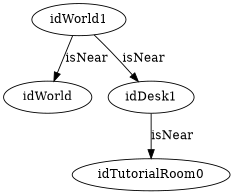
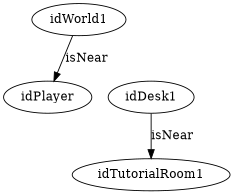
edge "idWorld1" -> "idDesk1": removed, label "isNear"
node "idWorld": label "idWorld" -> "idPlayer"
node "idTutorialRoom0": label "idTutorialRoom0" -> "idTutorialRoom1"
